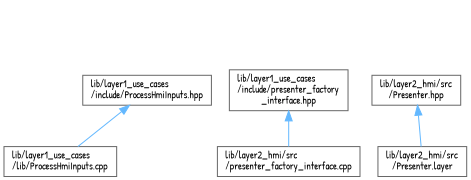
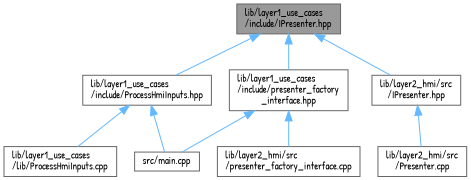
node "lib/layer1_use_cases /include/IPresenter.hpp": added
node "lib/layer2_hmi/src /Presenter.hpp": label "lib/layer2_hmi/src /Presenter.hpp" -> "lib/layer2_hmi/src /IPresenter.hpp"
node "src/main.cpp": added
node "lib/layer2_hmi/src /Presenter.layer": label "lib/layer2_hmi/src /Presenter.layer" -> "lib/layer2_hmi/src /Presenter.cpp"
